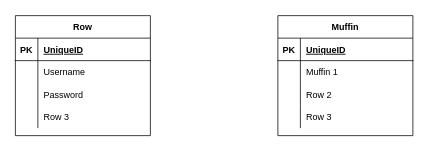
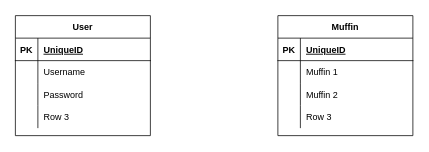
node "Row": label "Row" -> "User"
node "Row 2": label "Row 2" -> "Muffin 2"
